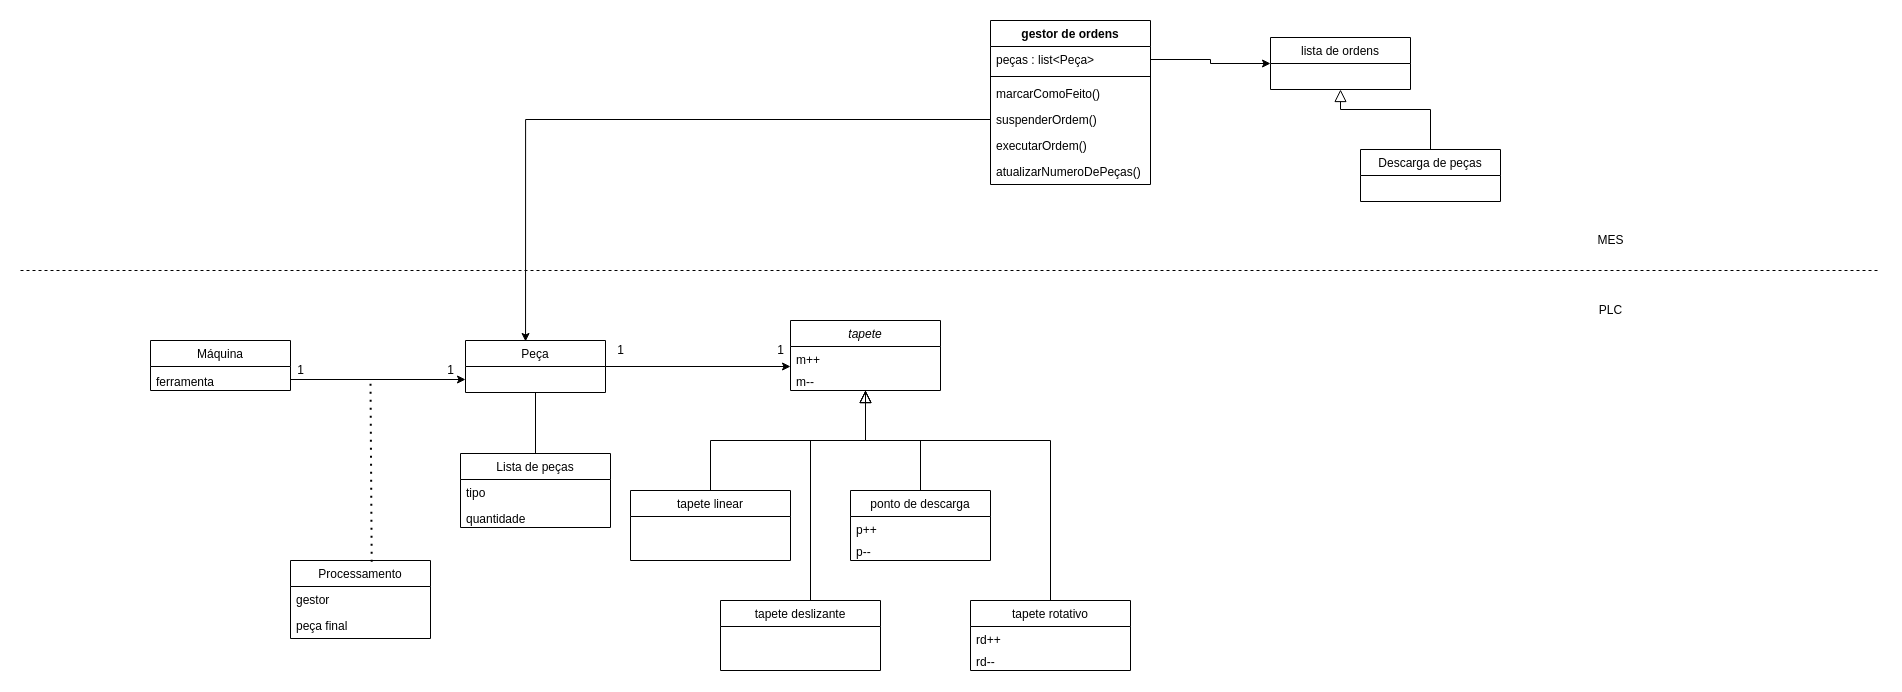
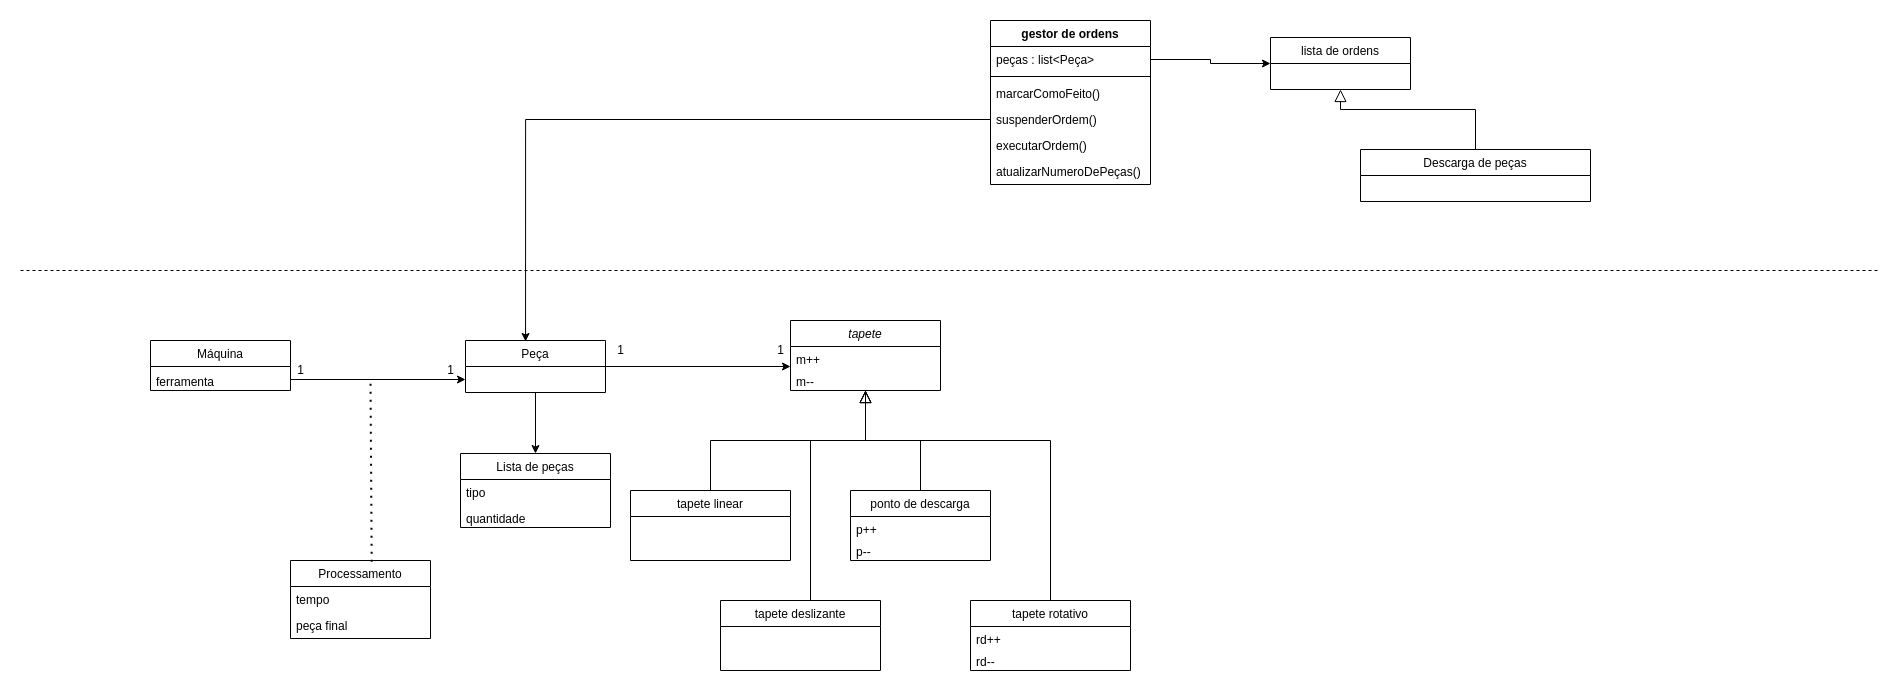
node "Descarga de peças": size 140x52 -> 230x52
node "MES": removed
node "PLC": removed
edge "Peça" -- "Lista de peças": arrowhead none -> classic
node "gestor": label "gestor" -> "tempo"
